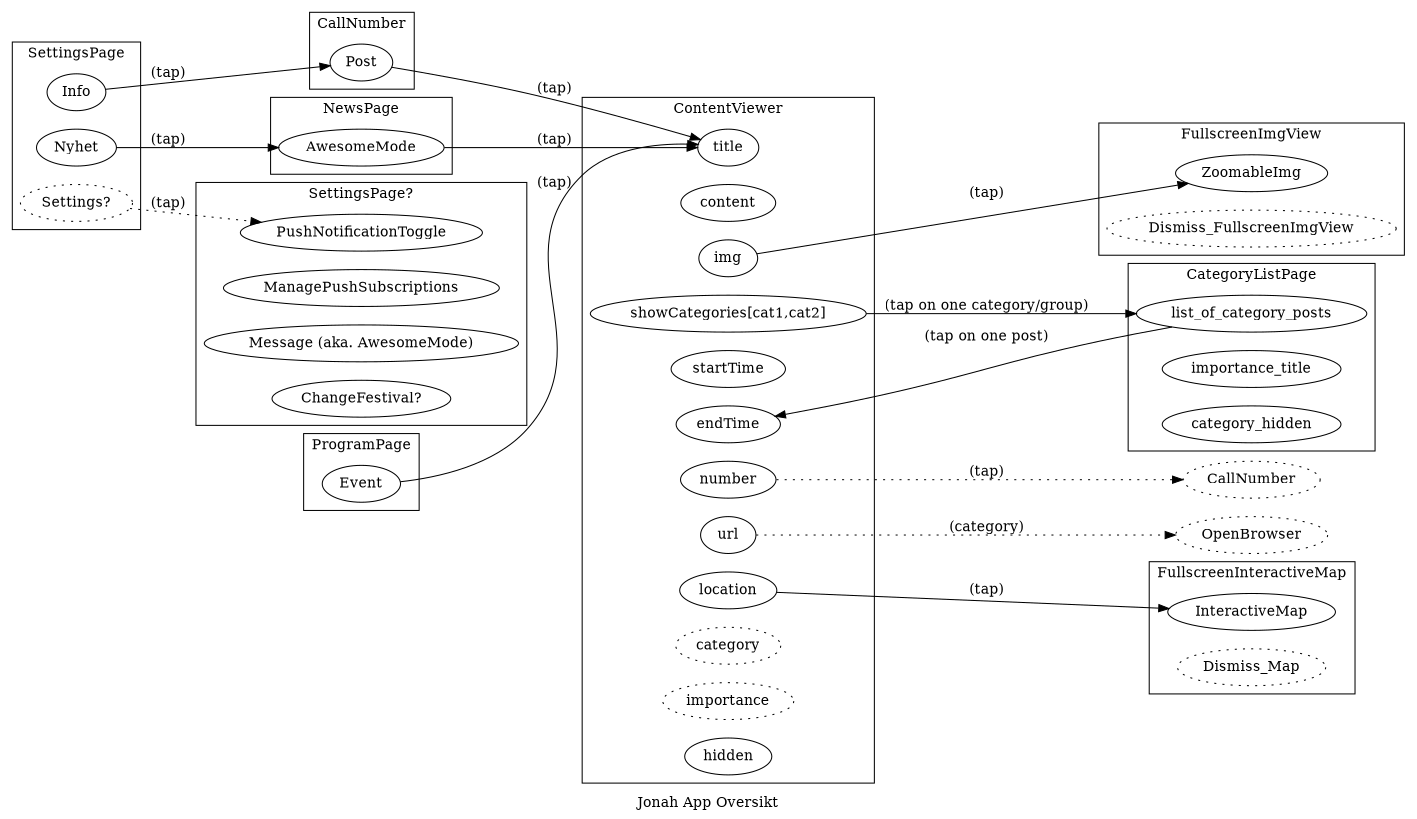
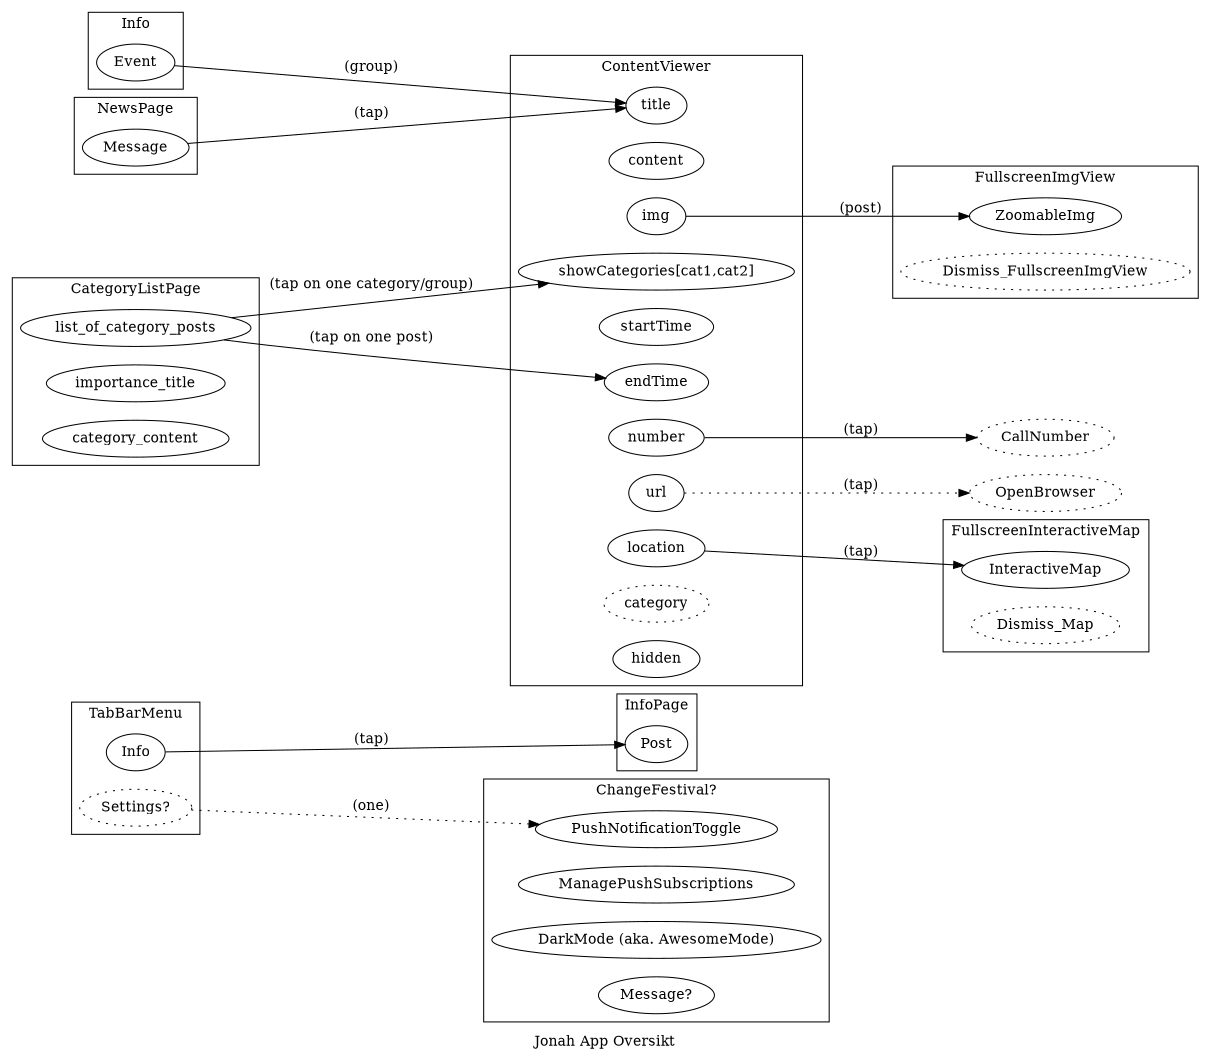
cluster "CallNumber": label "CallNumber" -> "InfoPage"
cluster "SettingsPage": label "SettingsPage" -> "TabBarMenu"
edge "Post" -> "title": removed, label "(tap)"
node "Nyhet": removed
node "AwesomeMode": label "AwesomeMode" -> "Message"
edge "Event" -> "title": label "(tap)" -> "(group)"
edge "img" -> "ZoomableImg": label "(tap)" -> "(post)"
cluster "SettingsPage?": label "SettingsPage?" -> "ChangeFestival?"
edge "Settings?" -> "PushNotificationToggle": label "(tap)" -> "(one)"
edge "showCategories[cat1,cat2]" -> "list_of_category_posts": reversed
node "Message (aka. AwesomeMode)": label "Message (aka. AwesomeMode)" -> "DarkMode (aka. AwesomeMode)"
node "ChangeFestival?": label "ChangeFestival?" -> "Message?"
node "category_hidden": label "category_hidden" -> "category_content"
cluster "ProgramPage": label "ProgramPage" -> "Info"
edge "number" -> "CallNumber": style dotted -> solid
edge "url" -> "OpenBrowser": label "(category)" -> "(tap)"
node "importance": removed
